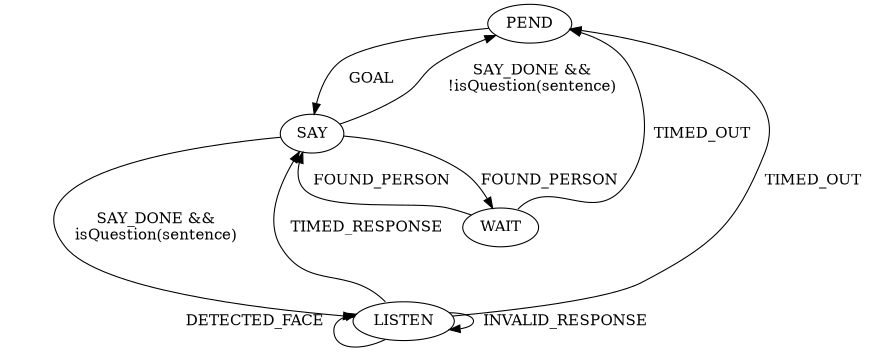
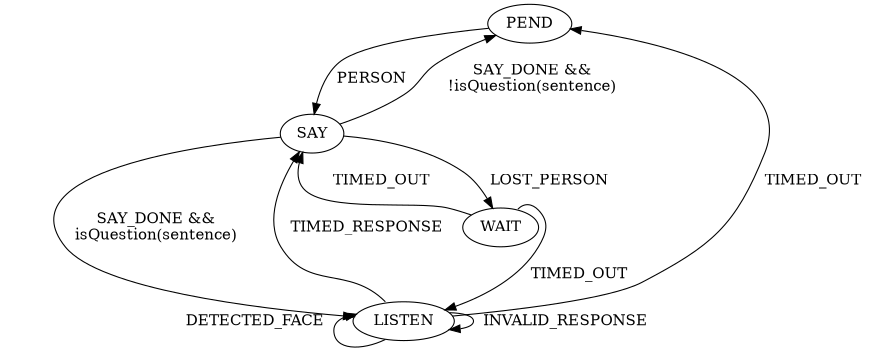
edge "PEND" -> "SAY": label "  GOAL  " -> "  PERSON  "
edge "WAIT" -> "PEND": now "WAIT" -> "LISTEN"
edge "WAIT" -> "SAY": label "  FOUND_PERSON  " -> "  TIMED_OUT  "
edge "SAY" -> "WAIT": label "  FOUND_PERSON  " -> "  LOST_PERSON  "
